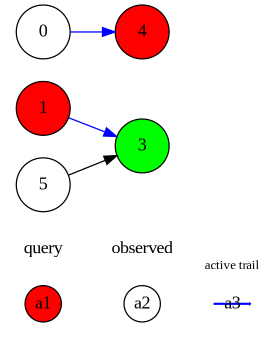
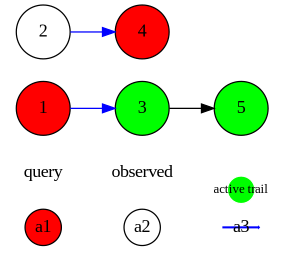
node "0": label "0" -> "2"
edge "5" -> "3": reversed
node "5": fillcolor white -> green
node "active trail": fillcolor white -> green
